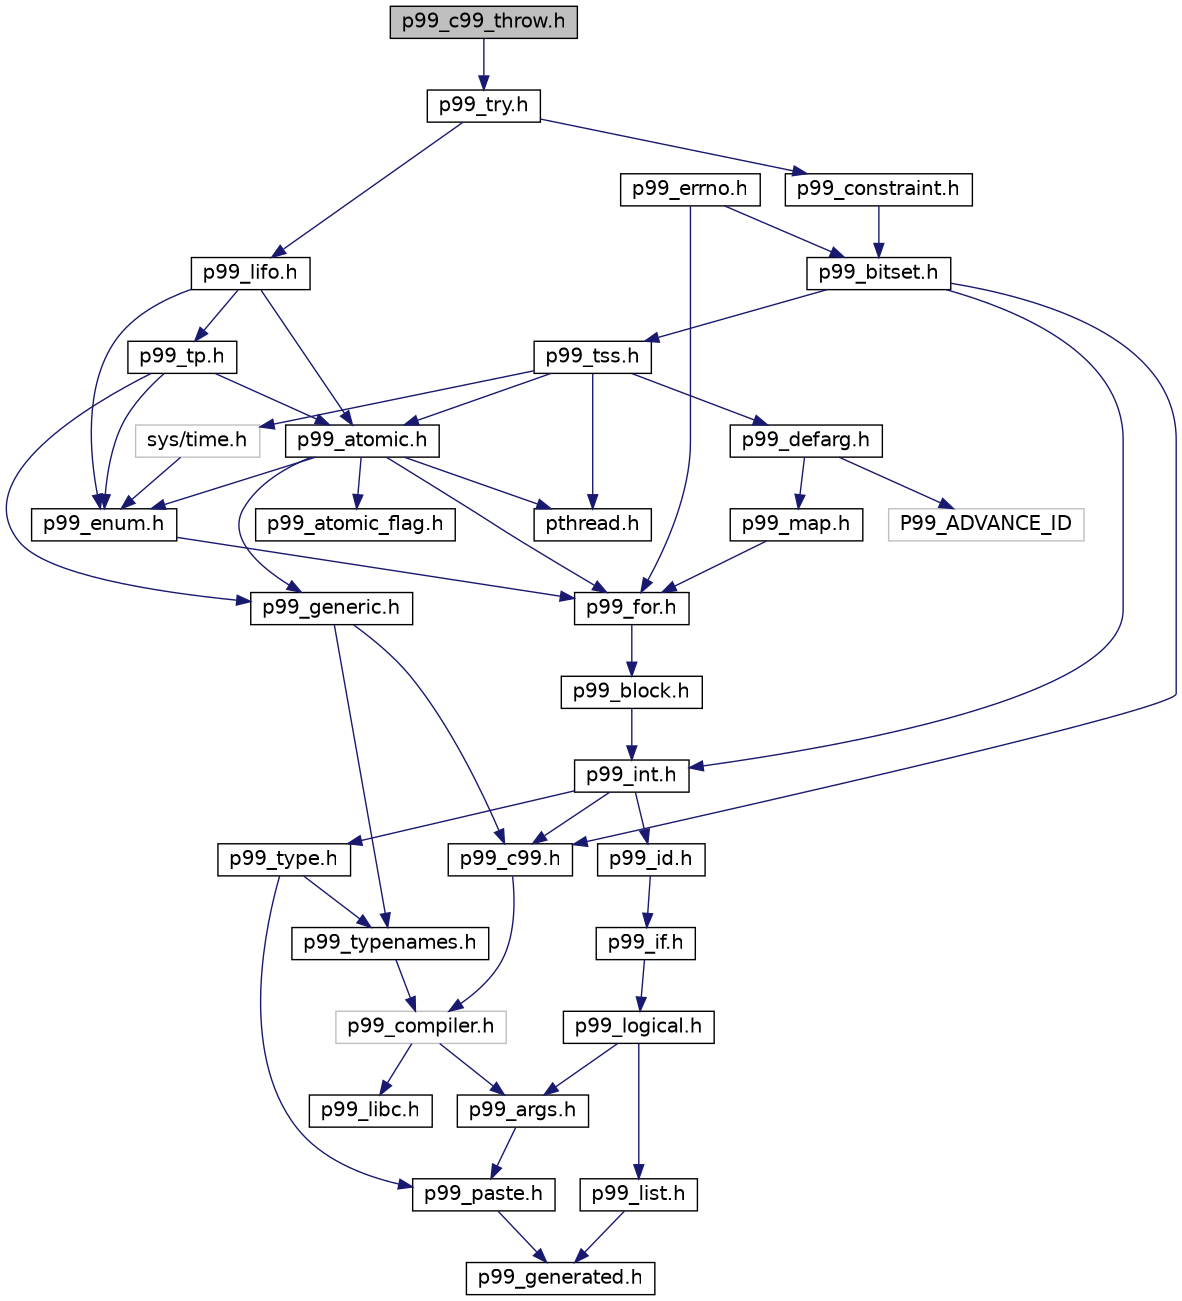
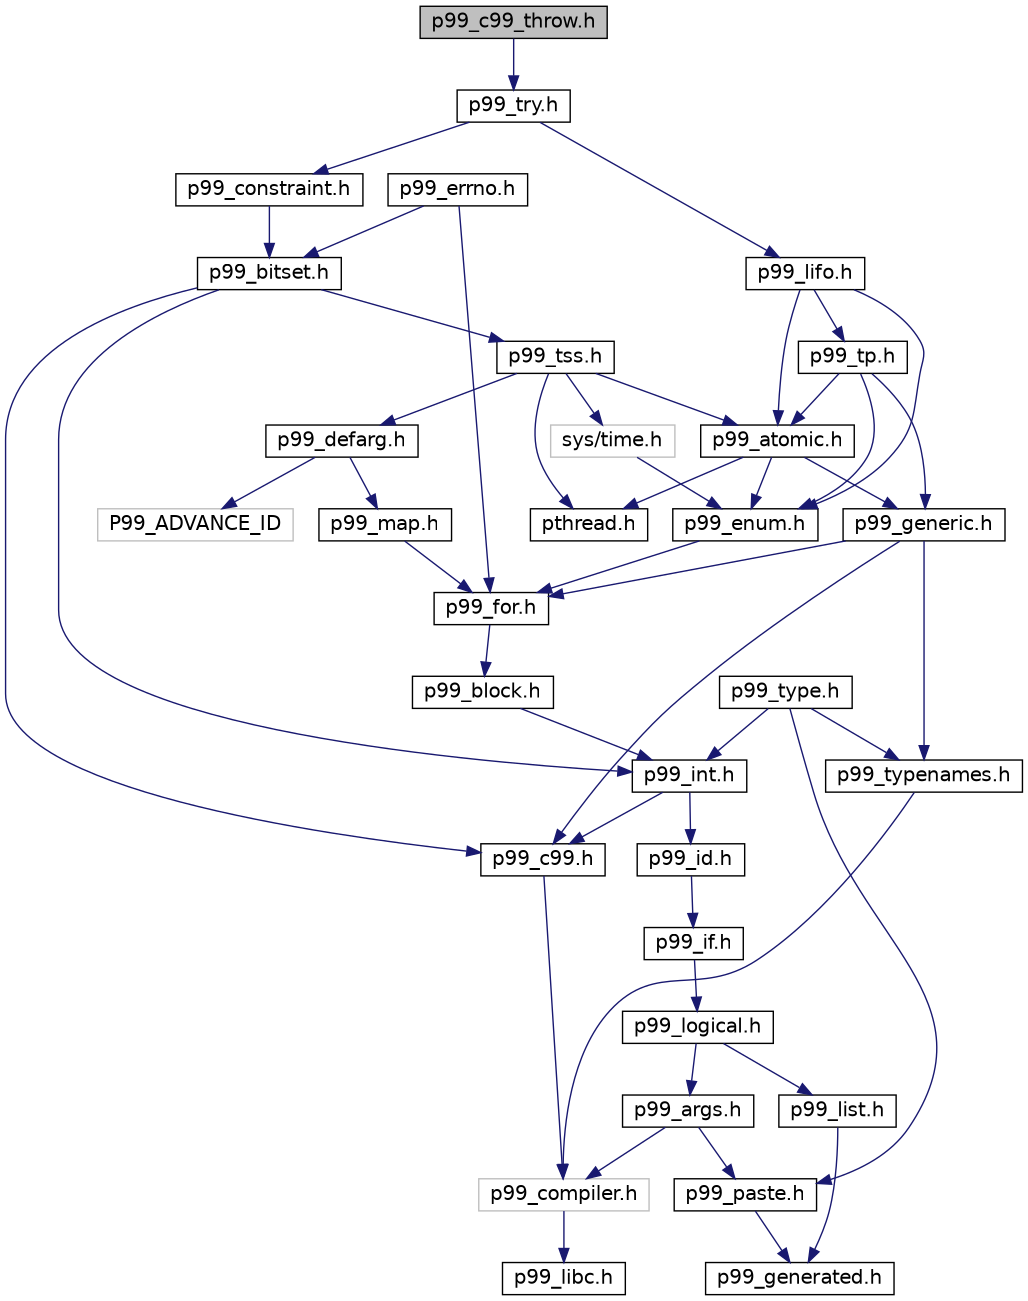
edge "p99_atomic.h" -> "p99_for.h": now "p99_generic.h" -> "p99_for.h"
node "p99_atomic_flag.h": removed
edge "p99_int.h" -> "p99_type.h": reversed
edge "p99_compiler.h" -> "p99_args.h": reversed
